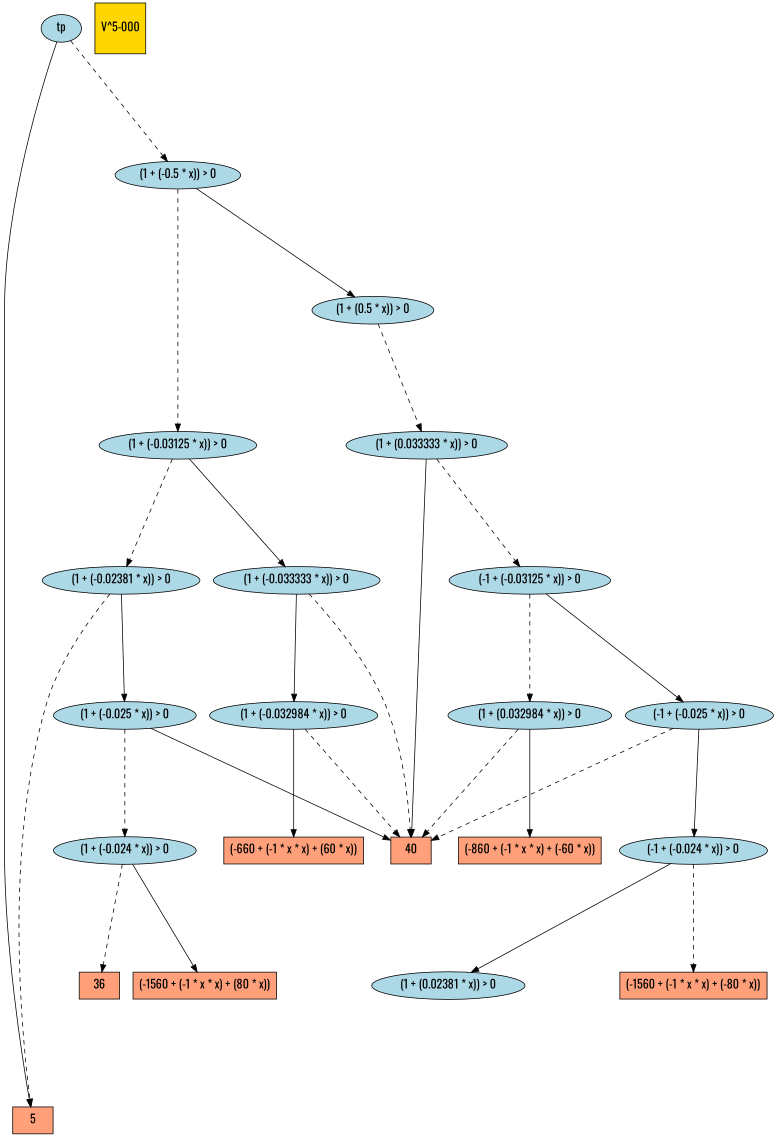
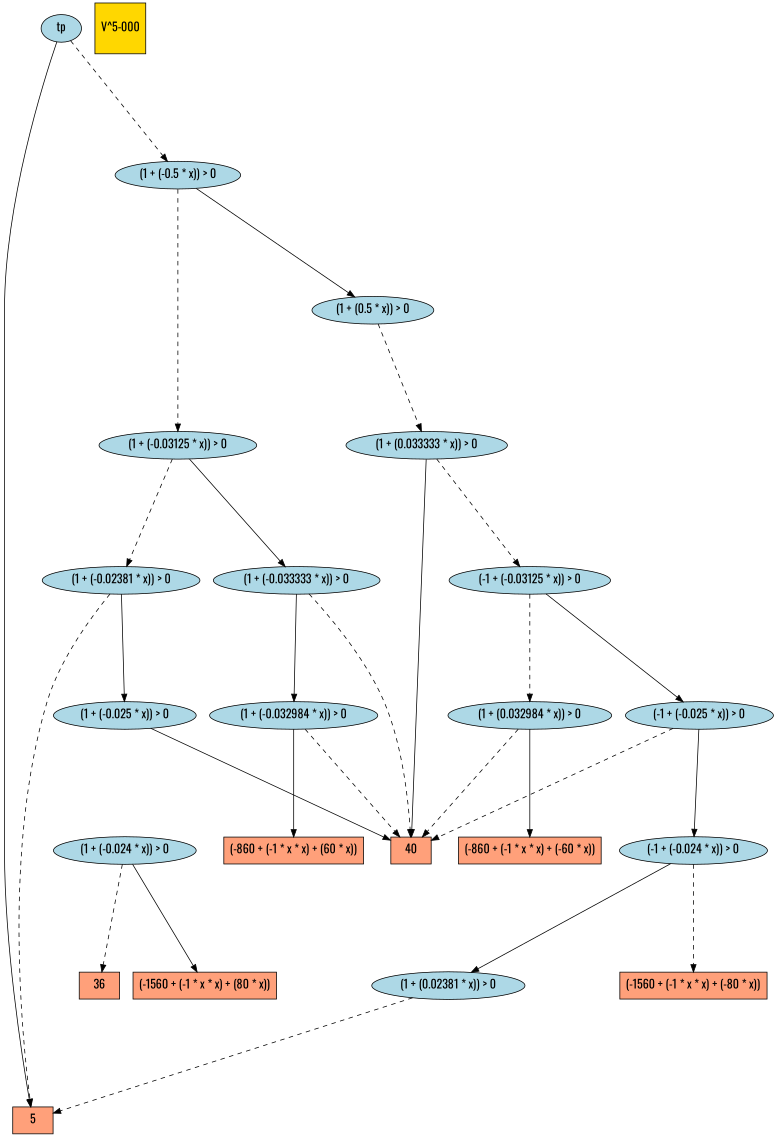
edge "(1 + (-0.025 * x)) > 0" -> "(1 + (-0.024 * x)) > 0": removed
node "(-660 + (-1 * x * x) + (60 * x))": label "(-660 + (-1 * x * x) + (60 * x))" -> "(-860 + (-1 * x * x) + (60 * x))"
edge "(1 + (0.02381 * x)) > 0" -> "5": added
